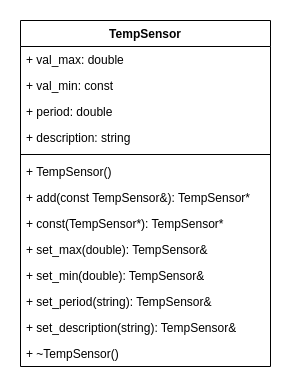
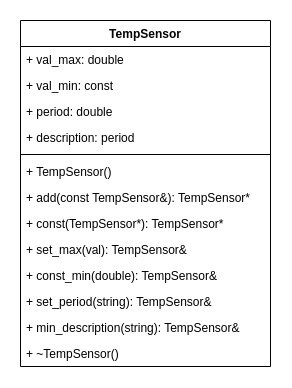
node "+ description: string": label "+ description: string" -> "+ description: period"
node "+ set_max(double): TempSensor&": label "+ set_max(double): TempSensor&" -> "+ set_max(val): TempSensor&"
node "+ set_min(double): TempSensor&": label "+ set_min(double): TempSensor&" -> "+ const_min(double): TempSensor&"
node "+ set_description(string): TempSensor&": label "+ set_description(string): TempSensor&" -> "+ min_description(string): TempSensor&"
